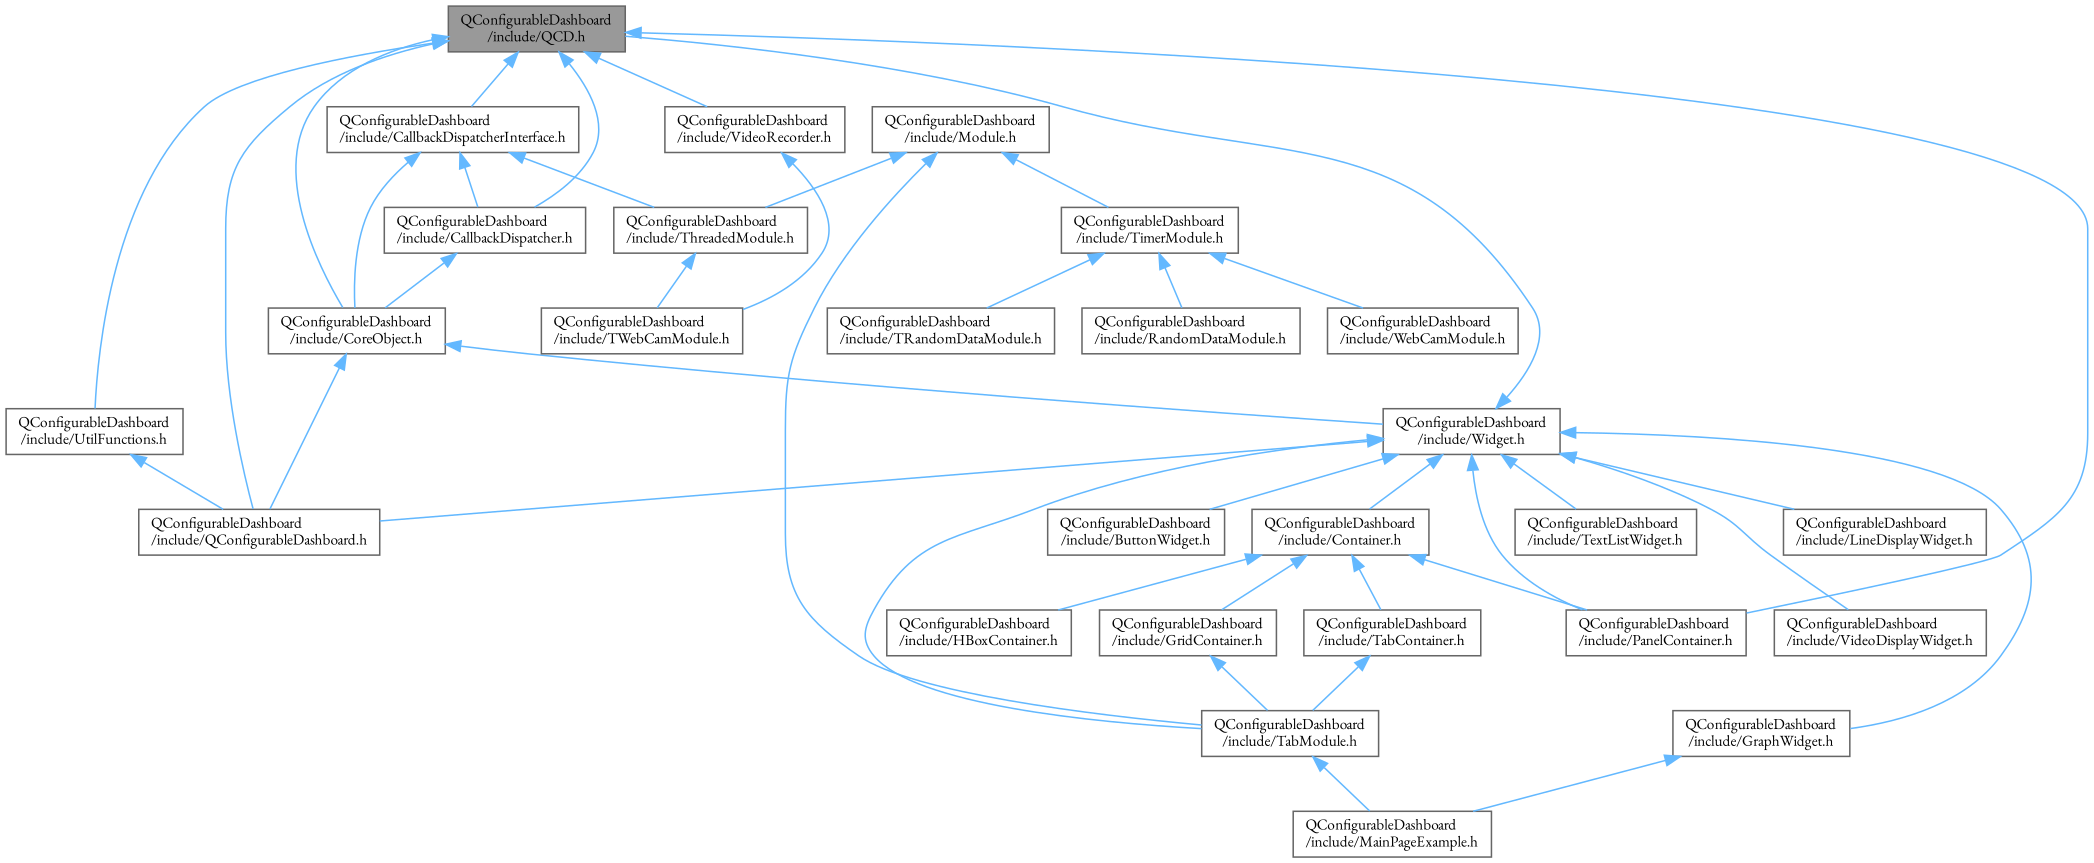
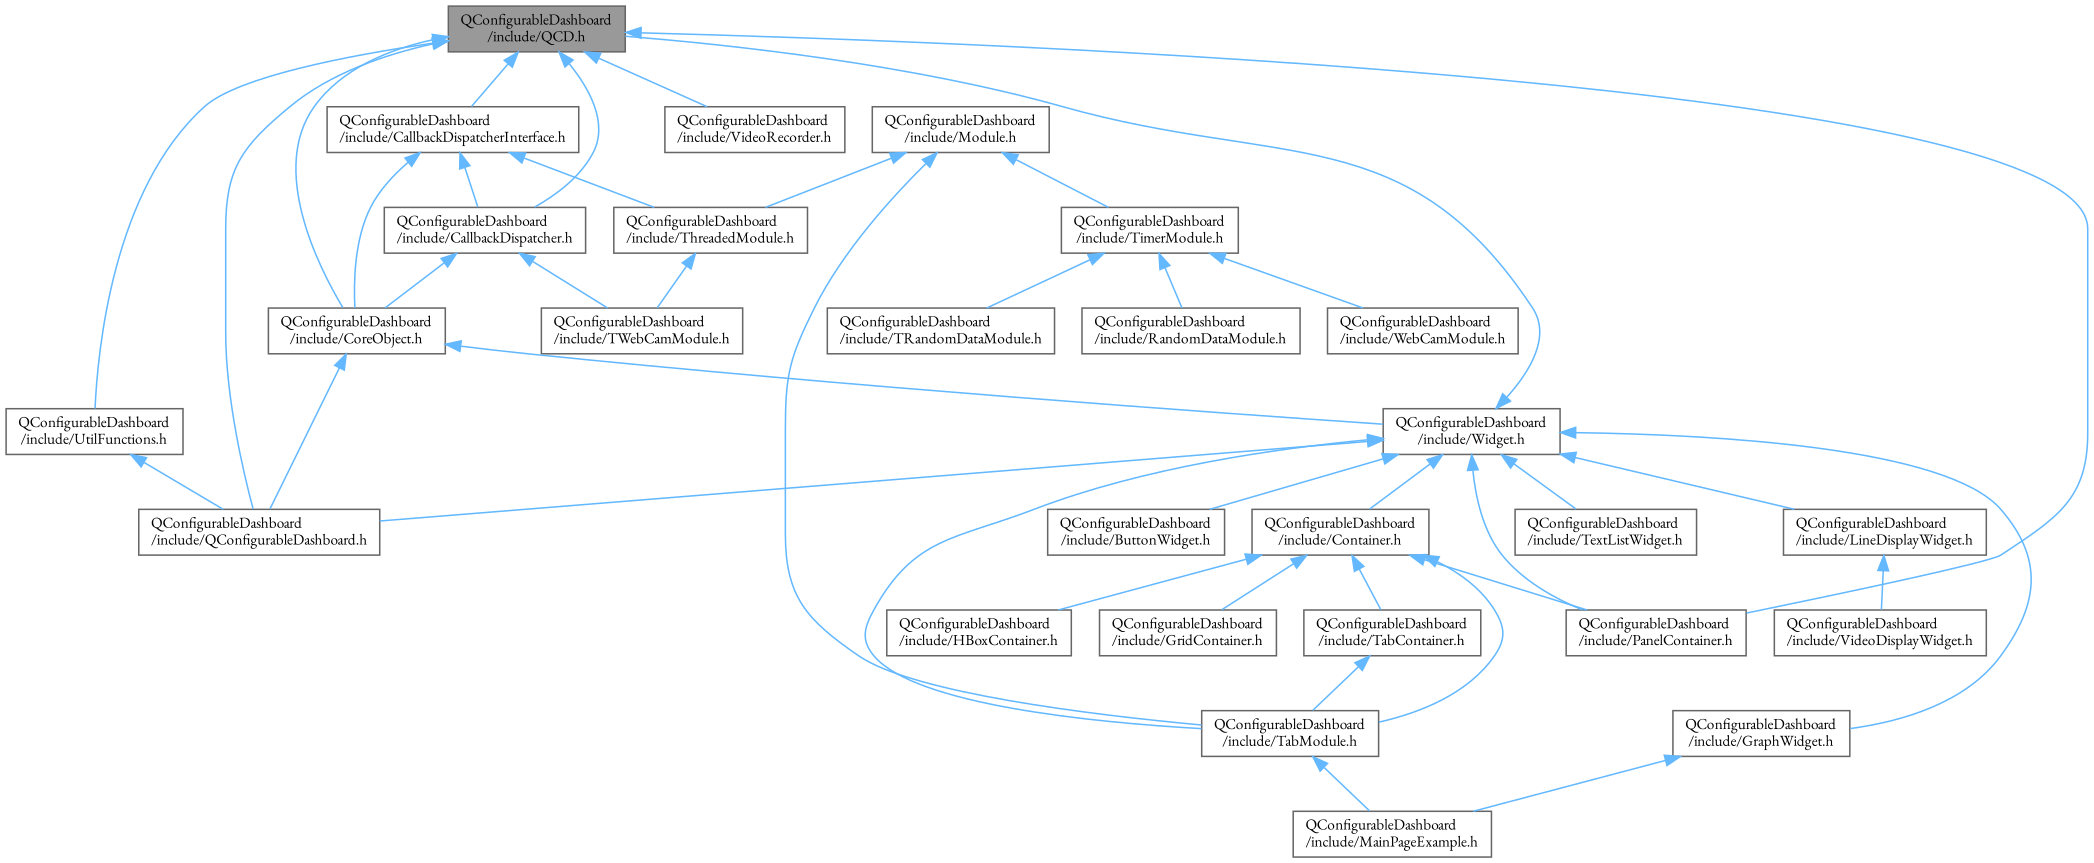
edge "QConfigurableDashboard /include/TWebCamModule.h" -> "QConfigurableDashboard /include/VideoRecorder.h": now "QConfigurableDashboard /include/TWebCamModule.h" -> "QConfigurableDashboard /include/CallbackDispatcher.h"
edge "QConfigurableDashboard /include/VideoDisplayWidget.h" -> "QConfigurableDashboard /include/Widget.h": now "QConfigurableDashboard /include/VideoDisplayWidget.h" -> "QConfigurableDashboard /include/LineDisplayWidget.h"
edge "QConfigurableDashboard /include/TabModule.h" -> "QConfigurableDashboard /include/GridContainer.h": now "QConfigurableDashboard /include/TabModule.h" -> "QConfigurableDashboard /include/Container.h"
